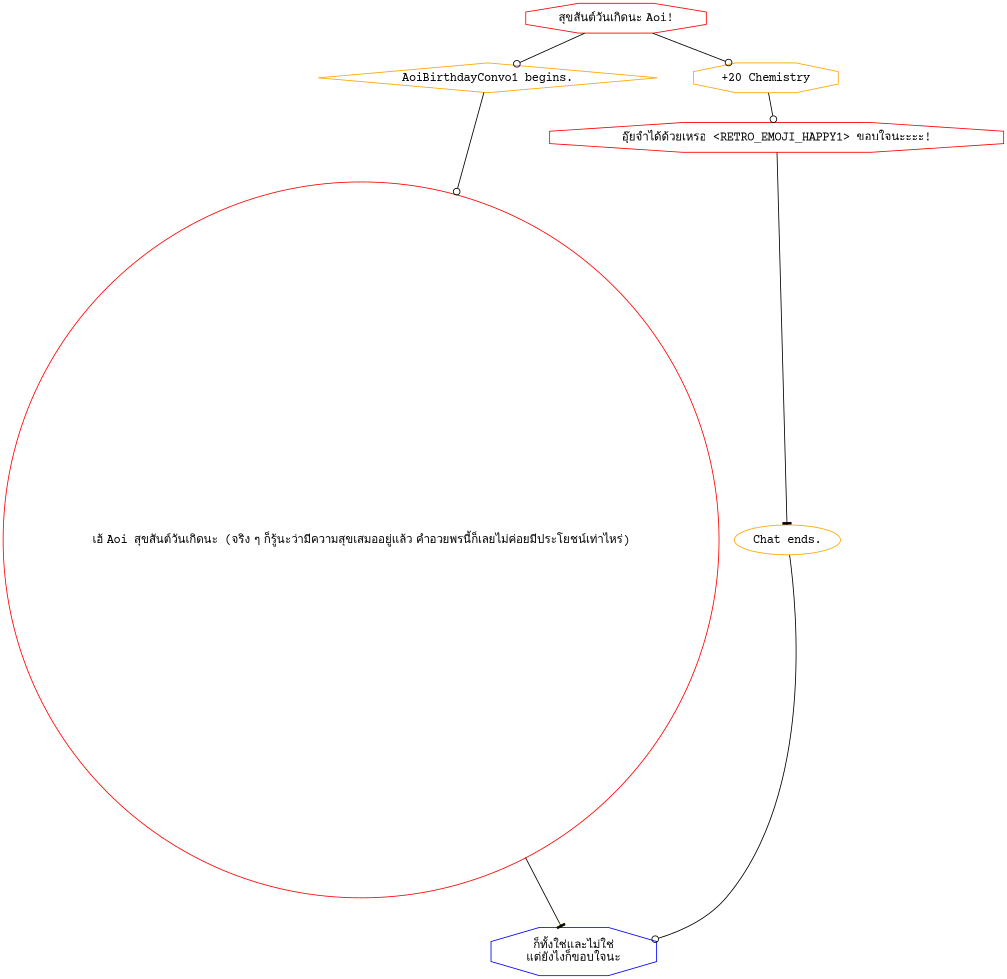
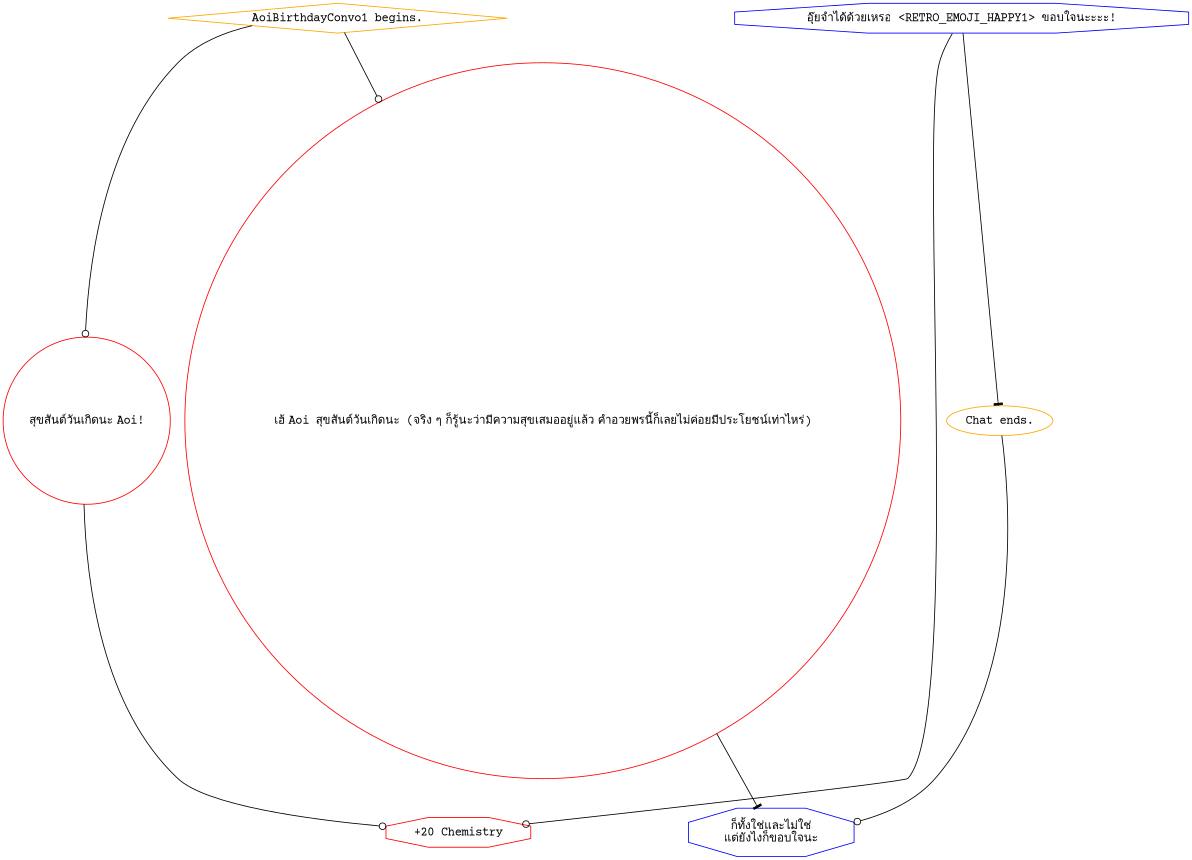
node "สุขสันต์วันเกิดนะ Aoi!": shape octagon -> circle
edge "สุขสันต์วันเกิดนะ Aoi!" -> "AoiBirthdayConvo1 begins.": reversed
node "+20 Chemistry": color orange -> red
edge "+20 Chemistry" -> "อุ๊ยจำได้ด้วยเหรอ <RETRO_EMOJI_HAPPY1> ขอบใจนะะะะ!": reversed
node "อุ๊ยจำได้ด้วยเหรอ <RETRO_EMOJI_HAPPY1> ขอบใจนะะะะ!": color red -> blue
